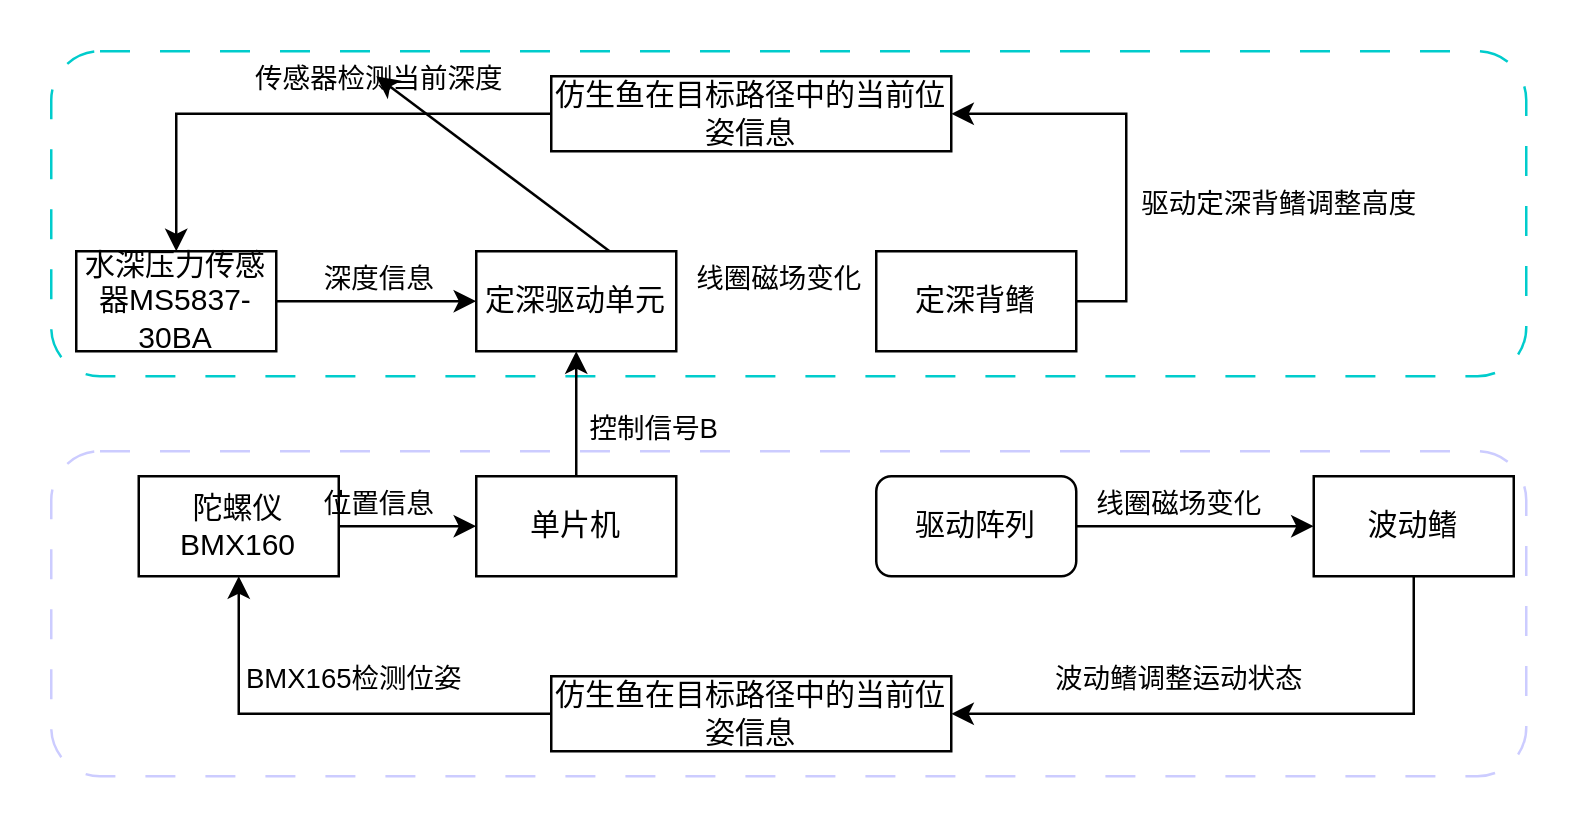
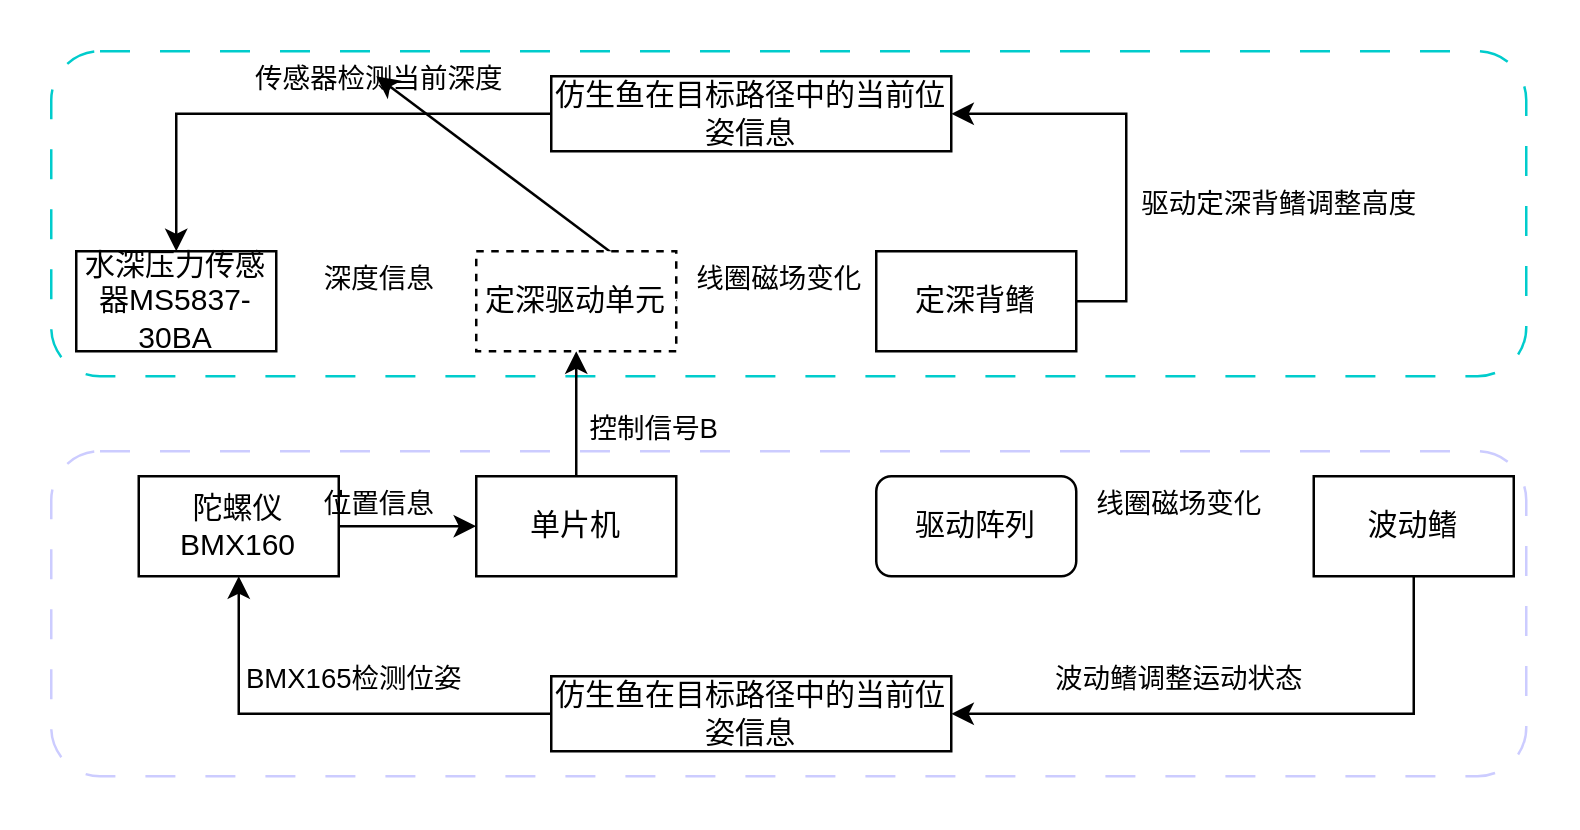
edge "水深压力传感器MS5837-30BA" -> "定深驱动单元": removed
node "定深驱动单元": style solid -> dashed
edge "驱动阵列" -> "波动鳍": removed
